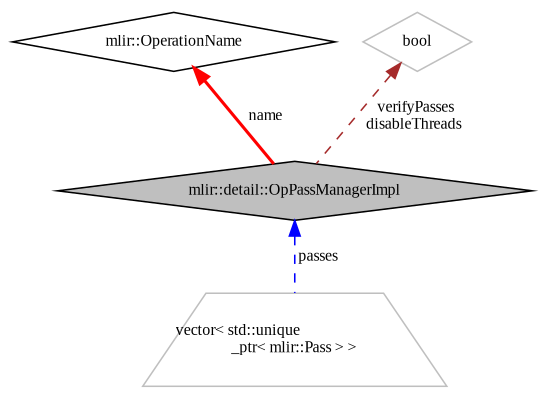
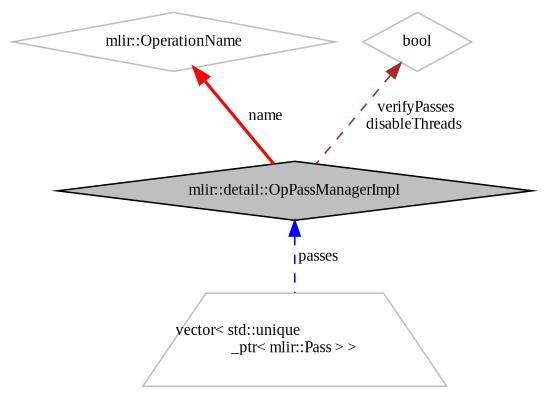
node "mlir::OperationName": color black -> grey75
